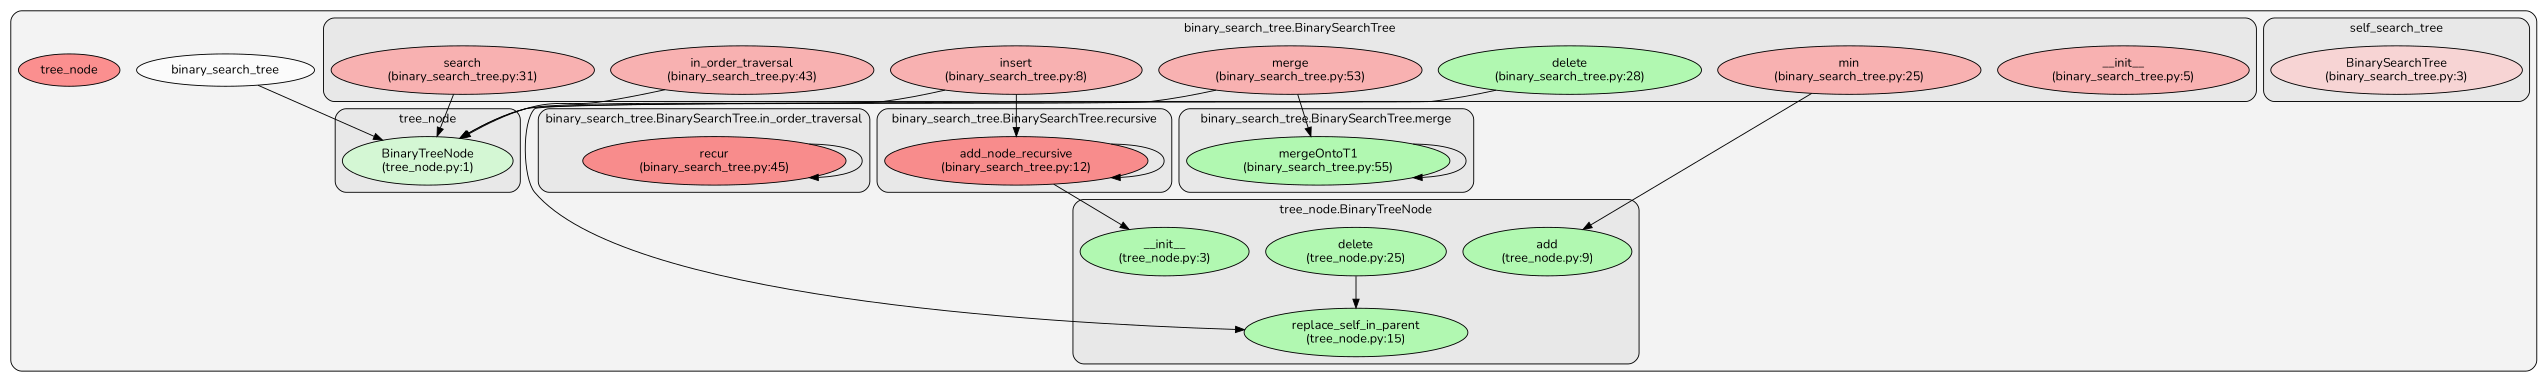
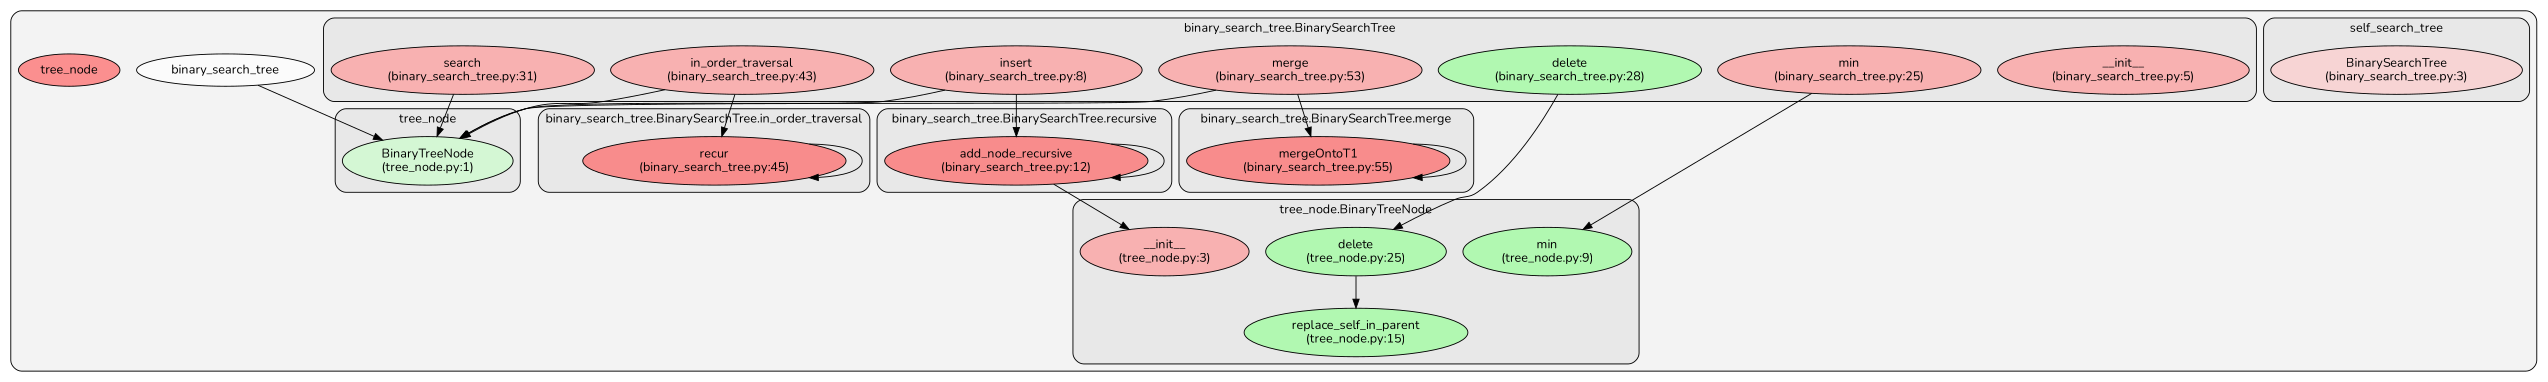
edge "in_order_traversal (binary_search_tree.py:43)" -> "recur (binary_search_tree.py:45)": added
edge "delete (binary_search_tree.py:28)" -> "replace_self_in_parent (tree_node.py:15)": now "delete (binary_search_tree.py:28)" -> "delete (tree_node.py:25)"
node "mergeOntoT1 (binary_search_tree.py:55)": fillcolor #99ff99b2 -> #ff6565b2
node "__init__ (tree_node.py:3)": fillcolor #99ff99b2 -> #ff9999b2
node "add (tree_node.py:9)": label "add (tree_node.py:9)" -> "min (tree_node.py:9)"
